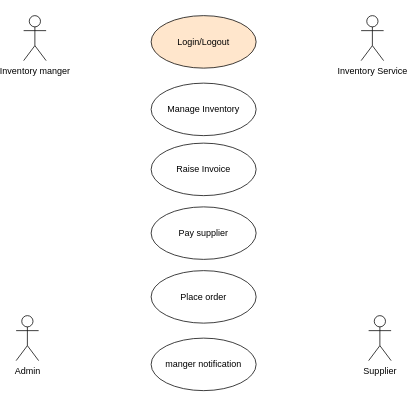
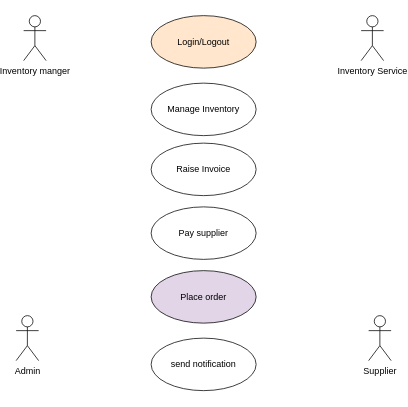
node "Place order": fillcolor #ffffff -> #e1d5e7
node "manger notification": label "manger notification" -> "send notification"
